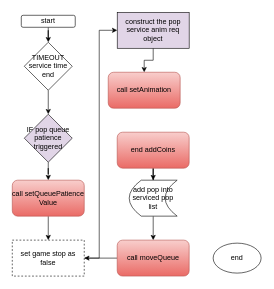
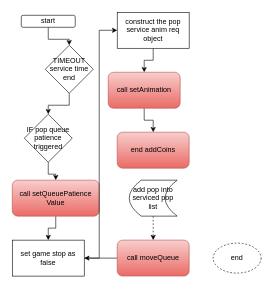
node "construct the pop service anim req object": fillcolor #e1d5e7 -> #ffffff
node "TIMEOUT service time end": moved (48, 66) -> (69, 69)
edge "call setAnimation" -> "end addCoins": added
node "IF pop queue patience triggered": fillcolor #e1d5e7 -> #ffffff
edge "end addCoins" -> "add pop into serviced pop list": removed
node "call setQueuePatience Value": size 72x36 -> 87x36
edge "add pop into serviced pop list" -> "call moveQueue": style solid -> dashed
node "set game stop as false": style dashed -> solid
node "end": style solid -> dashed
